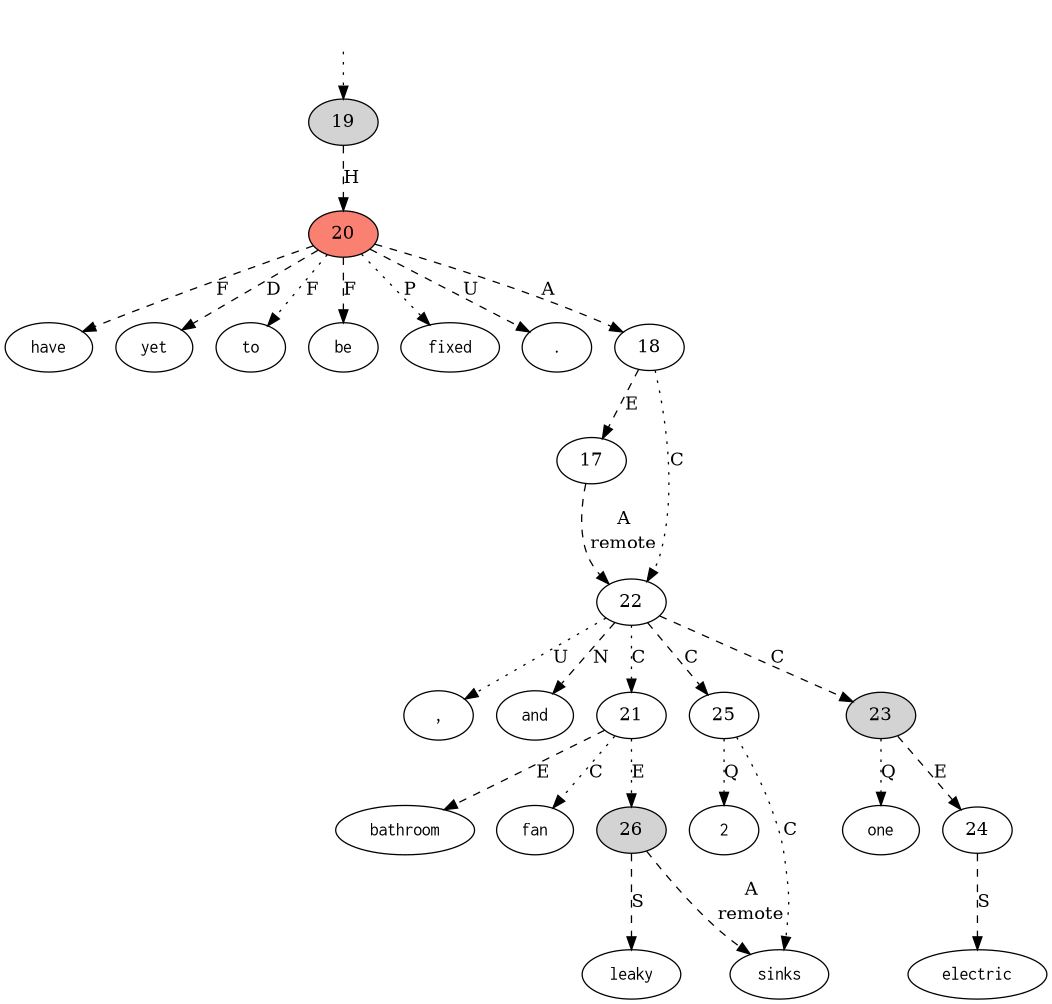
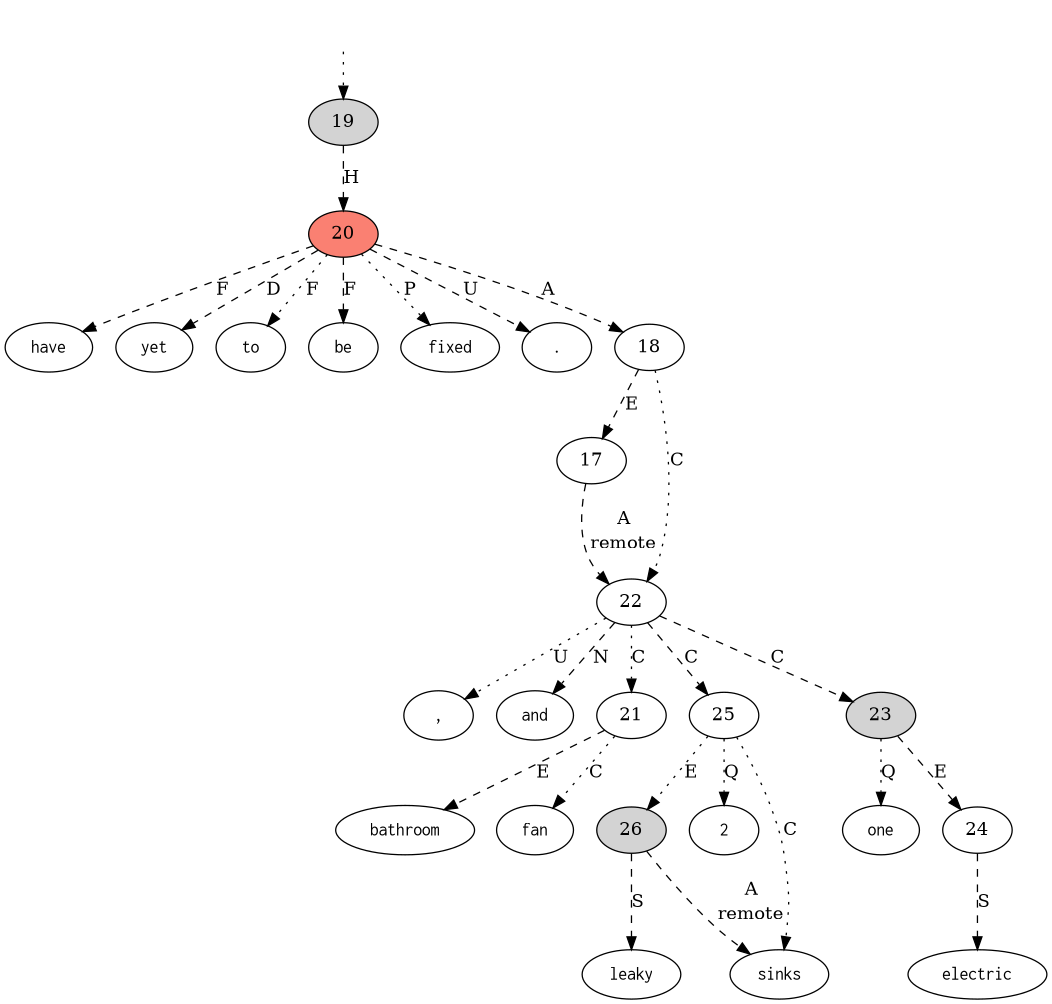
edge "21" -> "26": now "25" -> "26"
